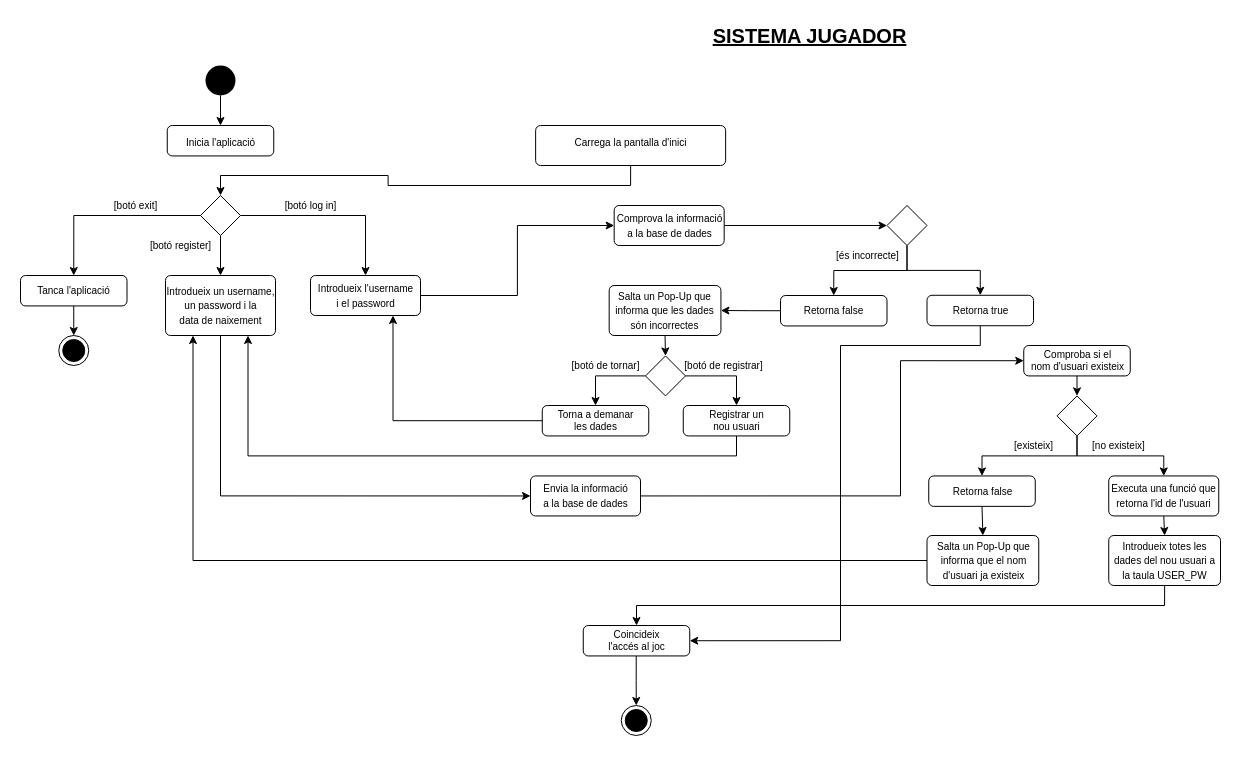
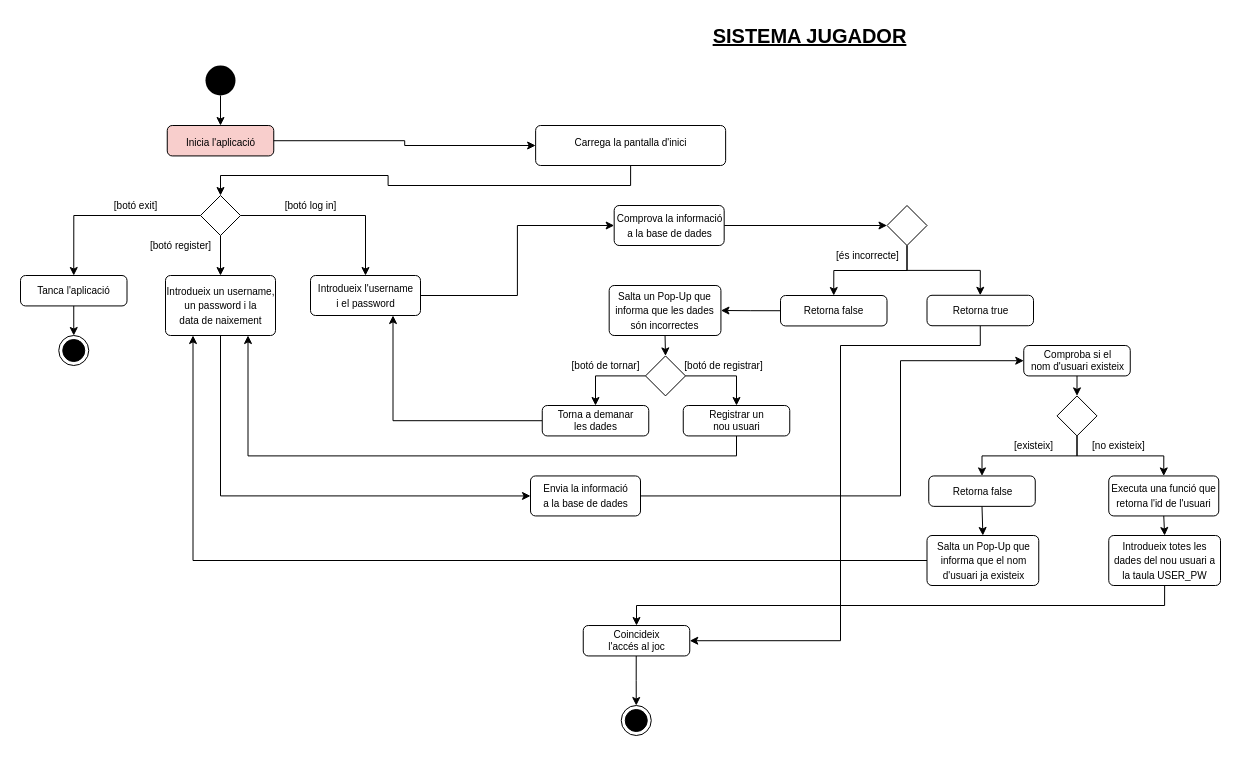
node "Inicia l'aplicació": fillcolor #ffffff -> #f8cecc
edge "Inicia l'aplicació" -> "Carrega la pantalla d'inici": added
